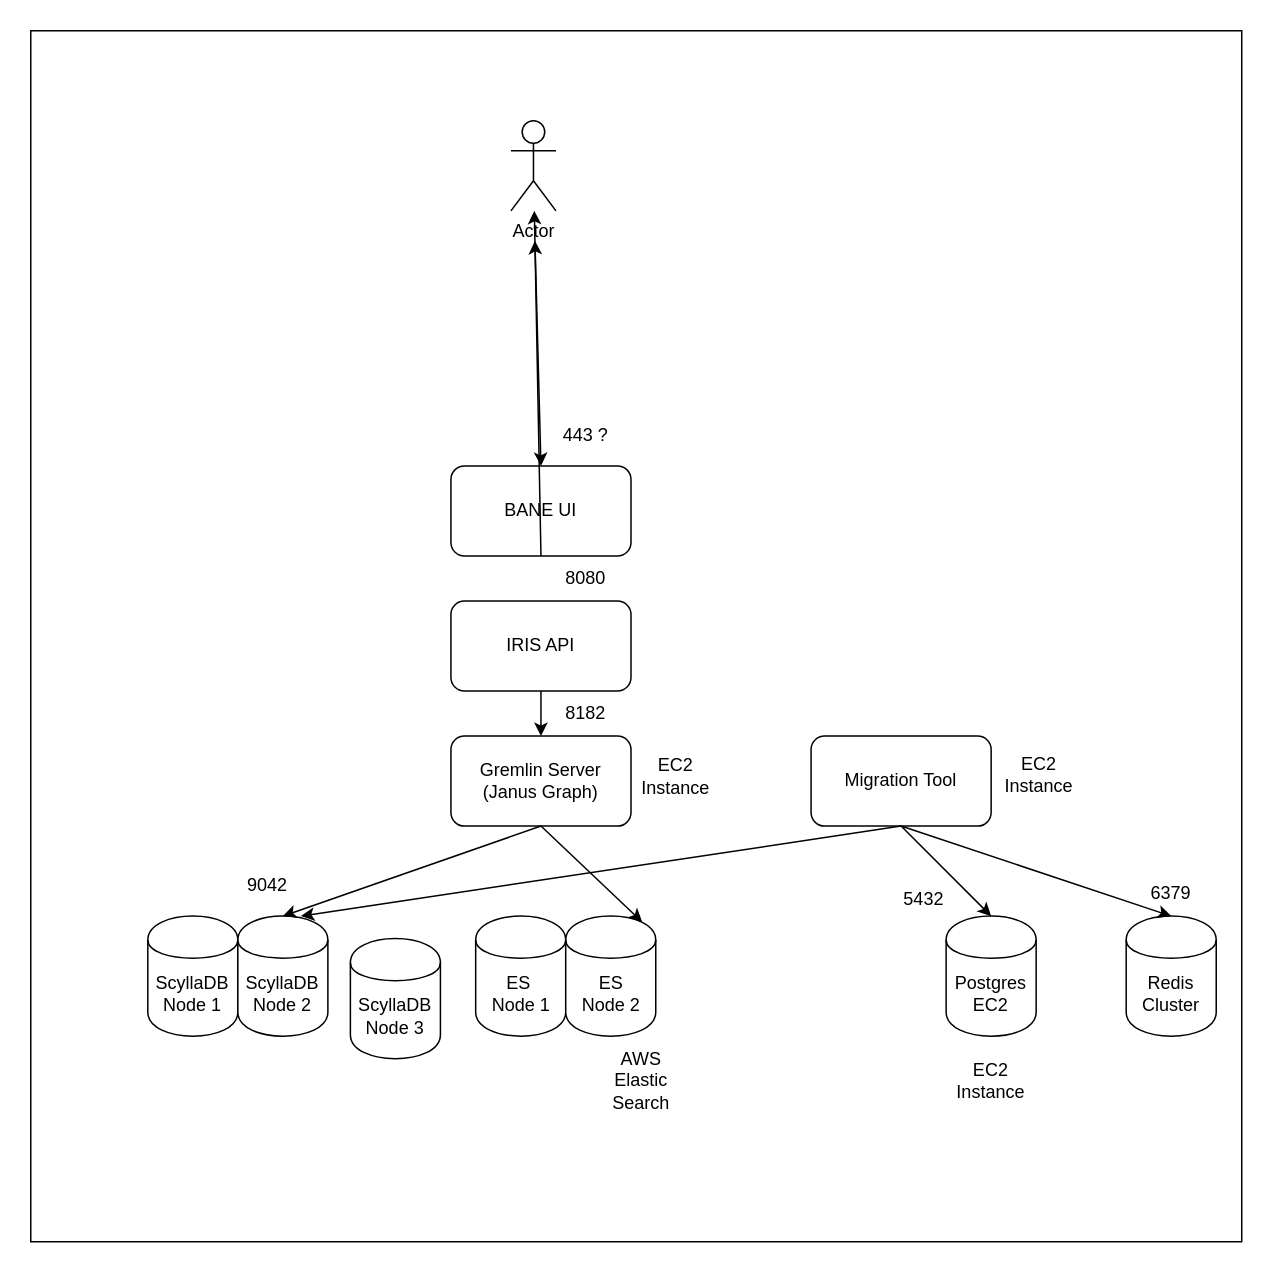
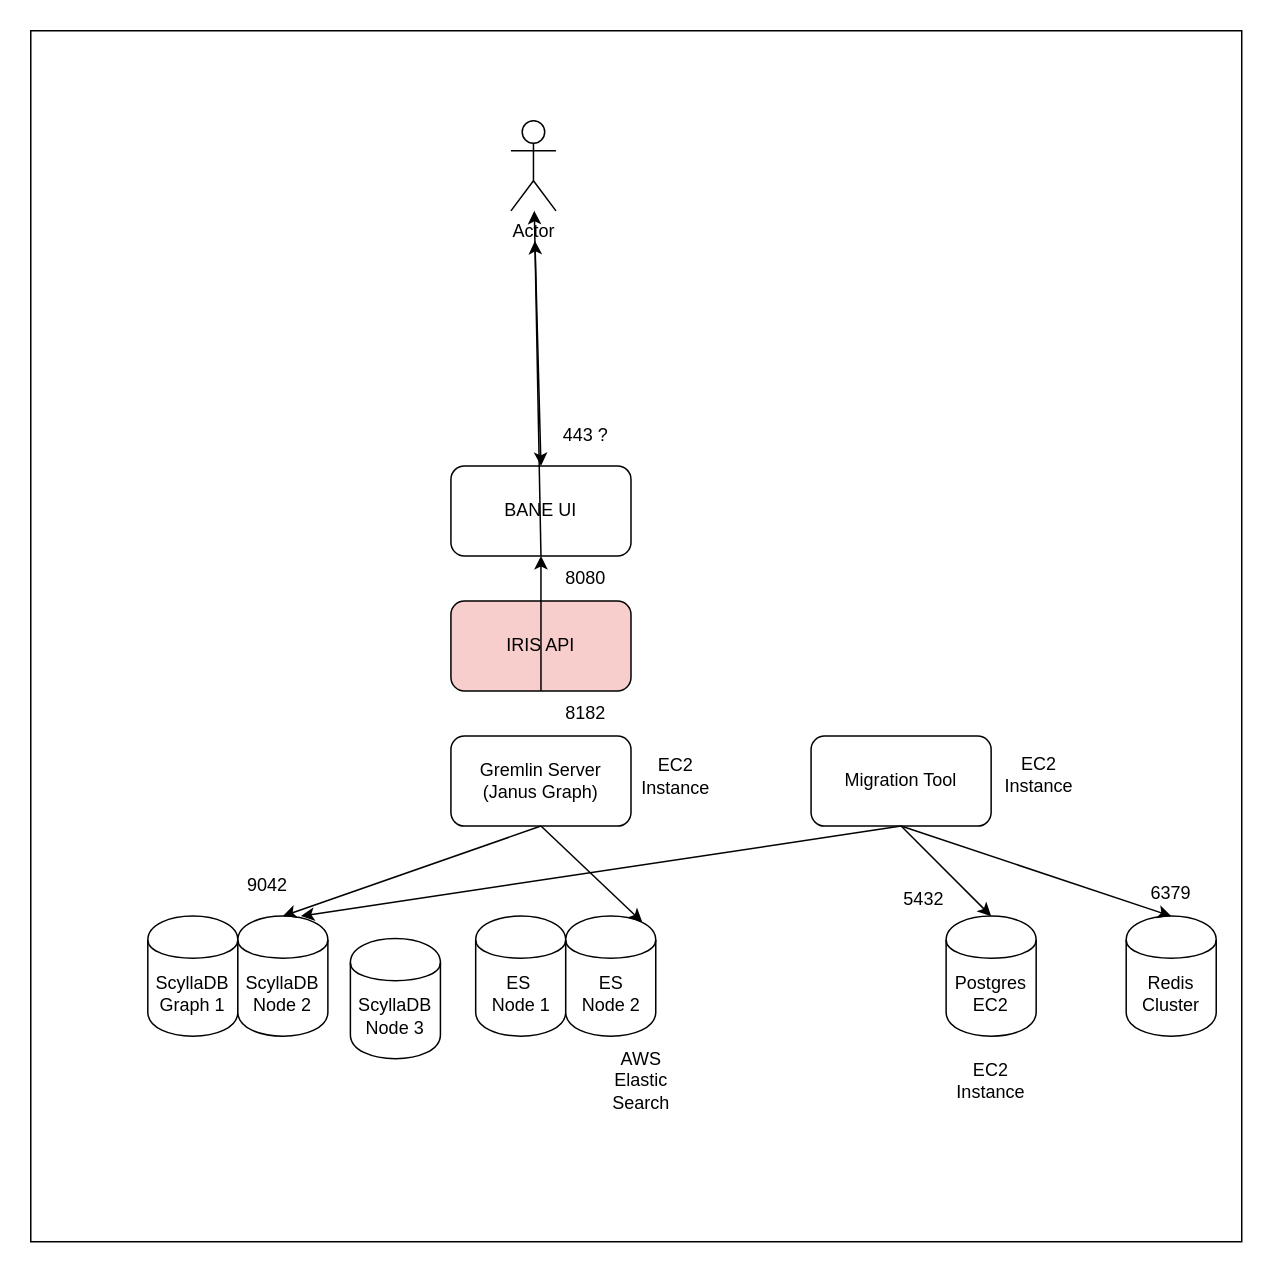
node "IRIS API": fillcolor #ffffff -> #f8cecc
edge "IRIS API" -> "Gremlin Server (Janus Graph)": now "IRIS API" -> "BANE UI"
node "ScyllaDB Node 1": label "ScyllaDB Node 1" -> "ScyllaDB Graph 1"
